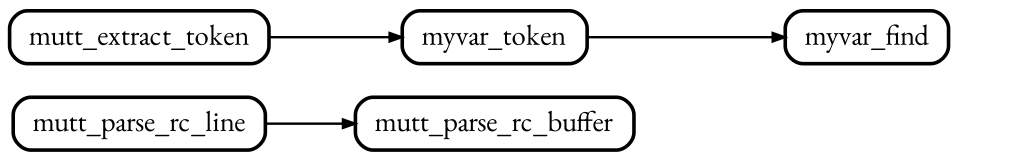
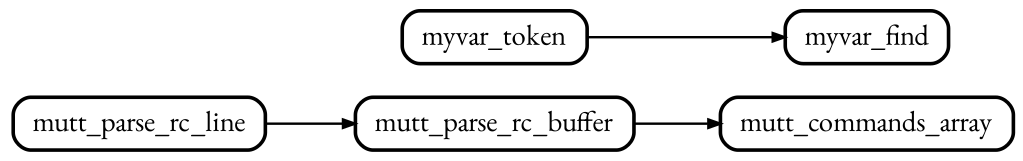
node "mutt_extract_token": removed
node "mutt_commands_array": added
